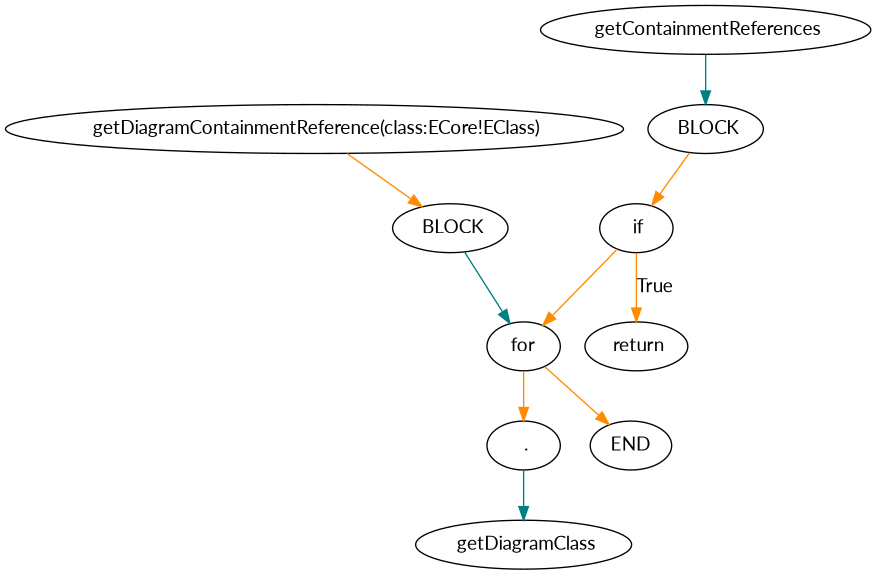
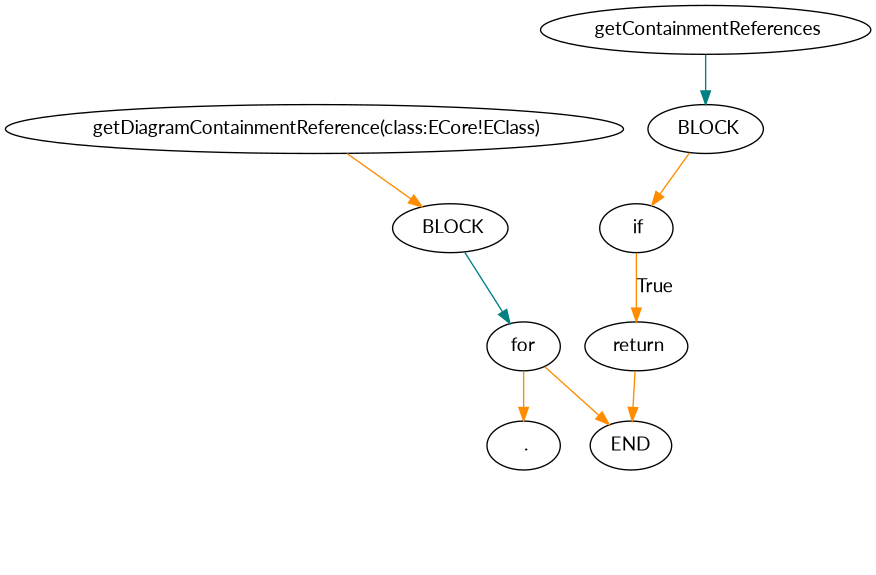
edge "if" -> "for": removed
edge "return" -> "END": added
node "getDiagramClass": removed
